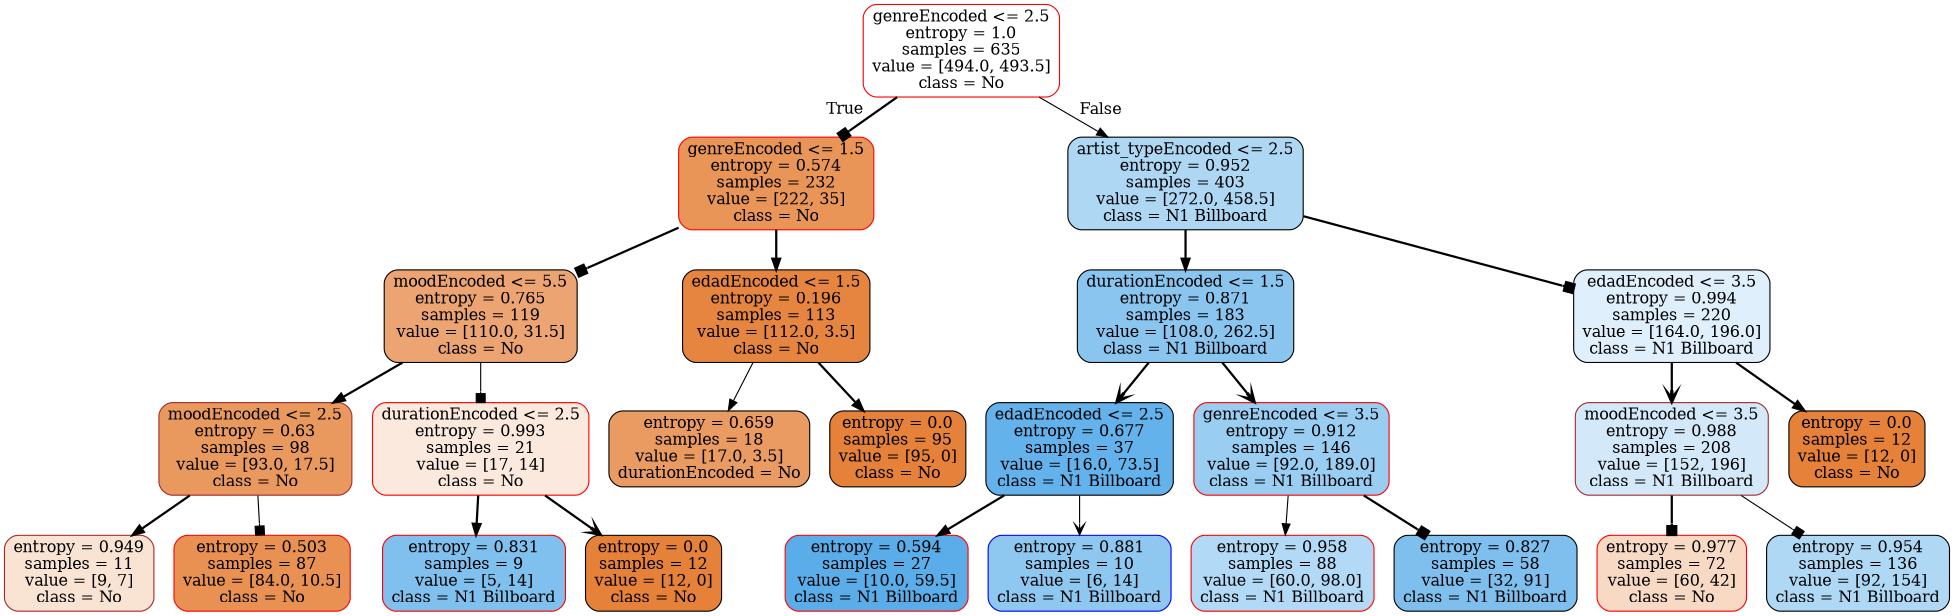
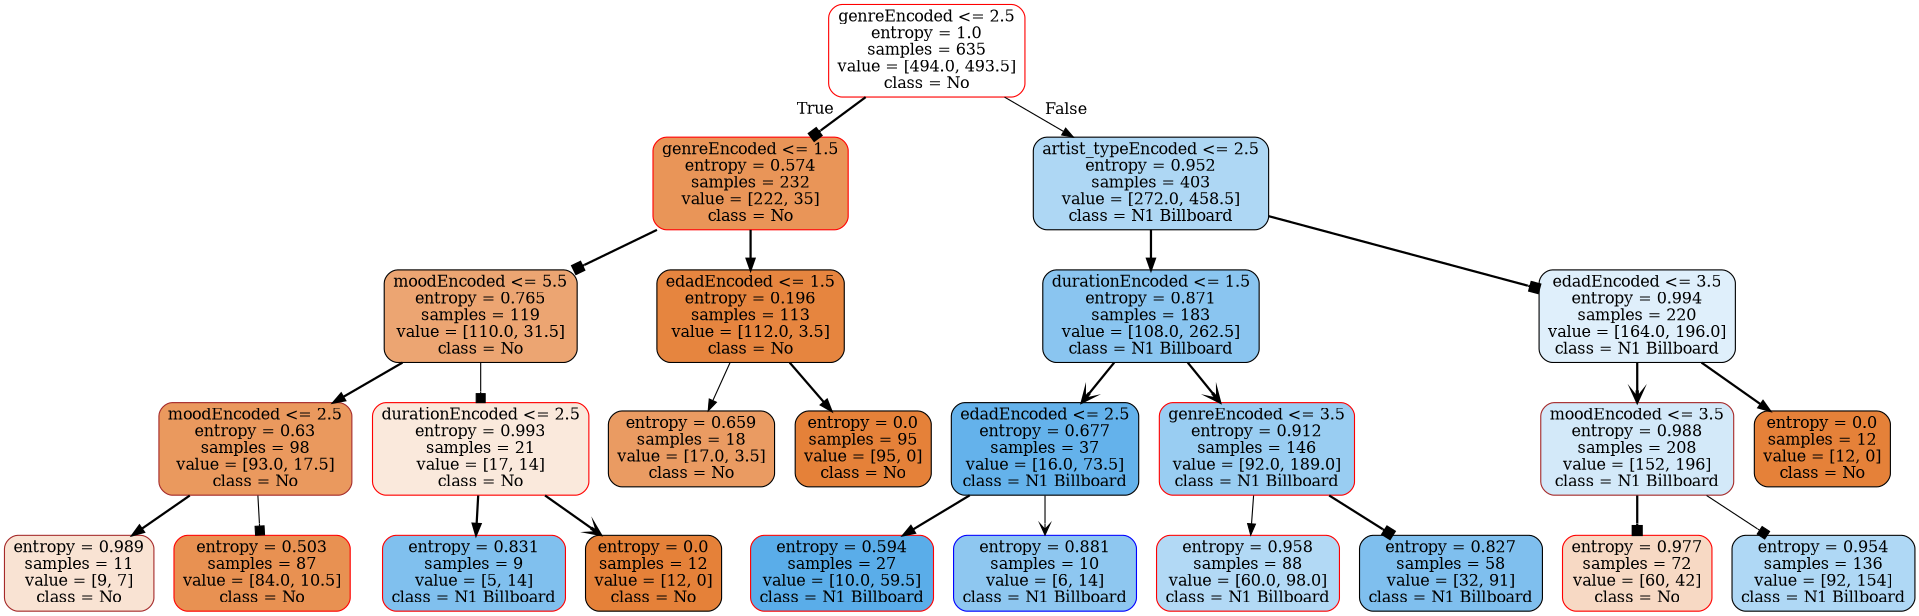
node "entropy = 0.659 samples = 18 value = [17.0, 3.5] durationEncoded = No": label "entropy = 0.659 samples = 18 value = [17.0, 3.5] durationEncoded = No" -> "entropy = 0.659 samples = 18 value = [17.0, 3.5] class = No"
node "entropy = 0.949 samples = 11 value = [9, 7] class = No": label "entropy = 0.949 samples = 11 value = [9, 7] class = No" -> "entropy = 0.989 samples = 11 value = [9, 7] class = No"
